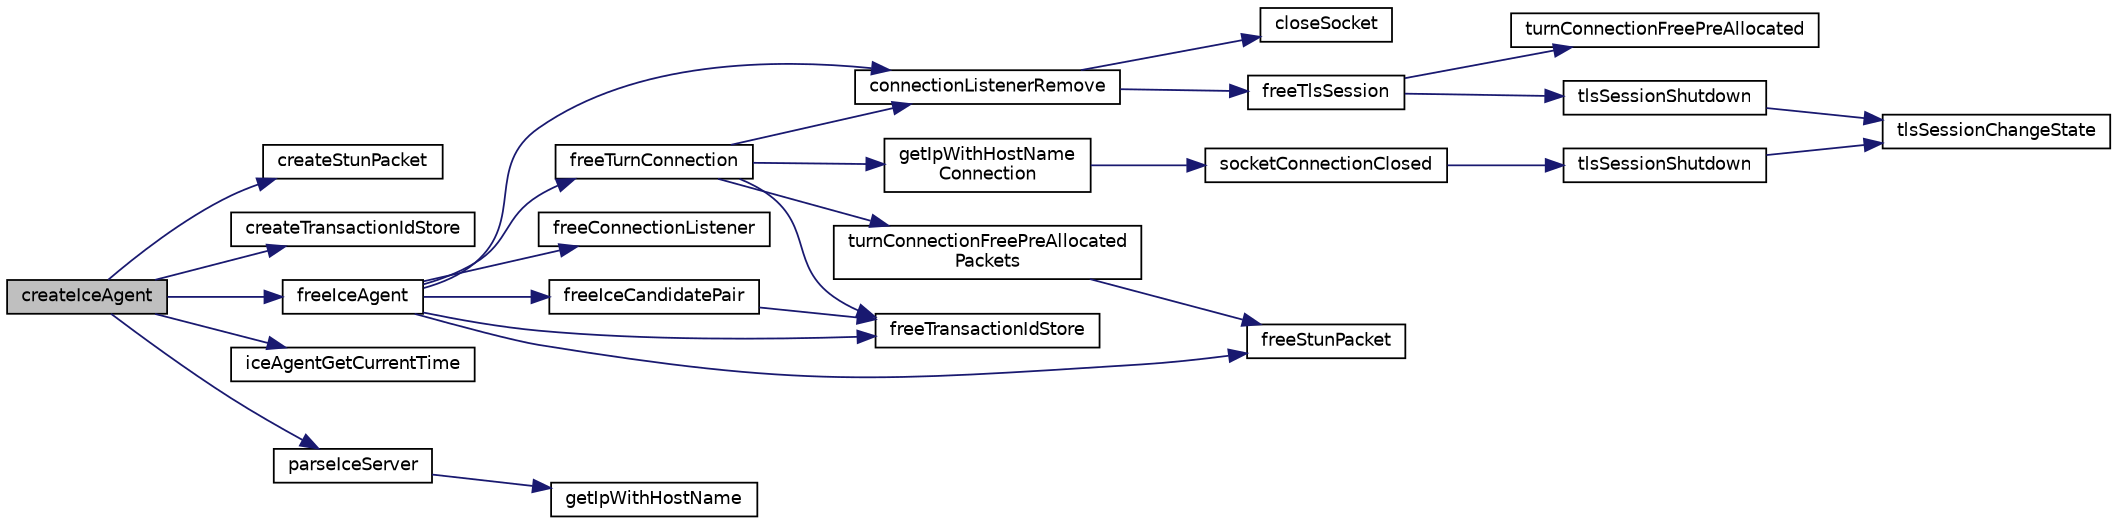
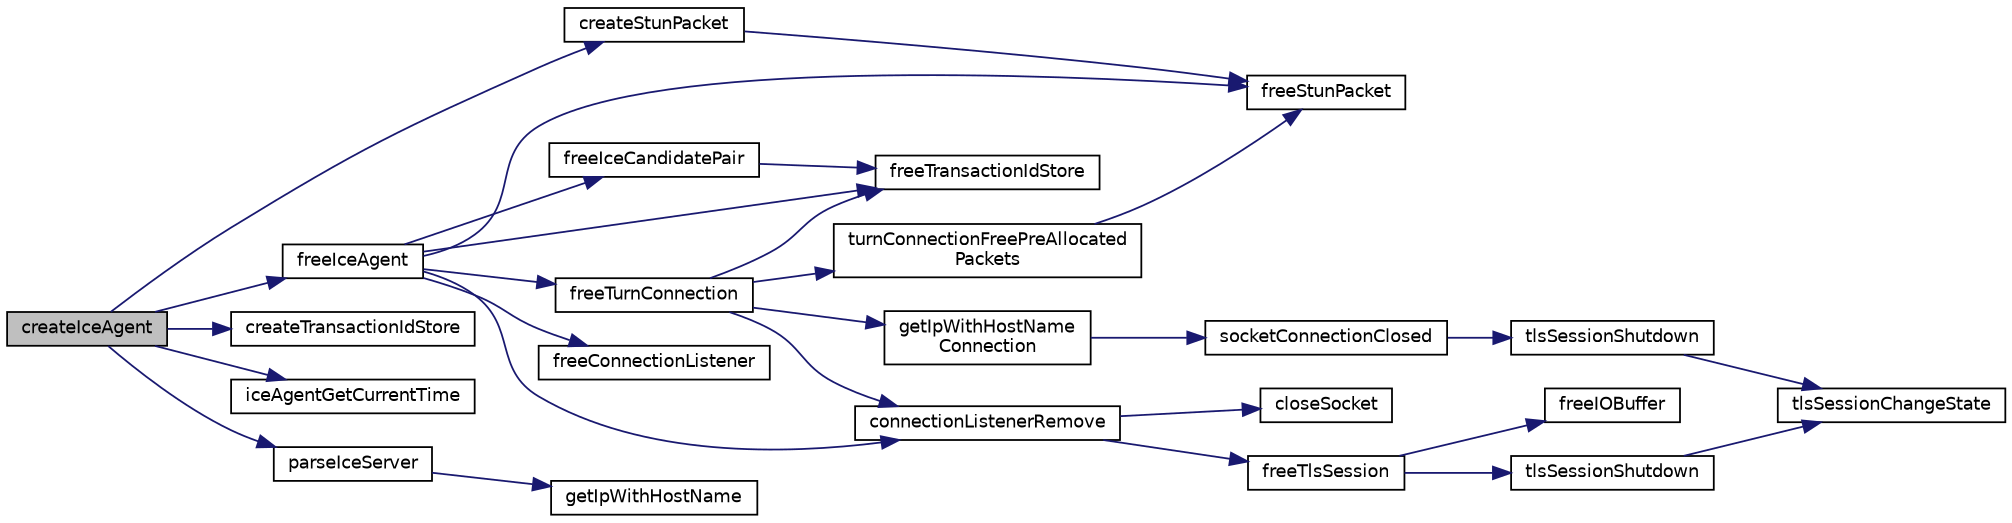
node "turnConnectionFreePreAllocated": label "turnConnectionFreePreAllocated" -> "freeIOBuffer"
edge "createStunPacket" -> "freeStunPacket": added
